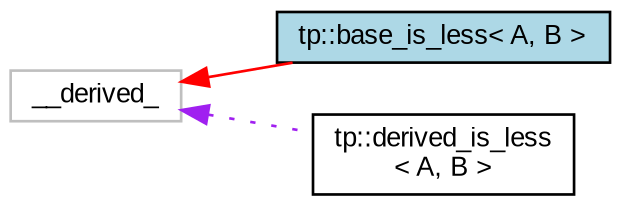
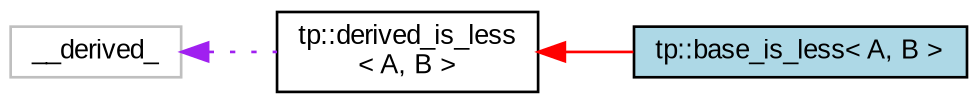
edge "tp::base_is_less< A, B >" -> "__derived_": now "tp::base_is_less< A, B >" -> "tp::derived_is_less < A, B >"
